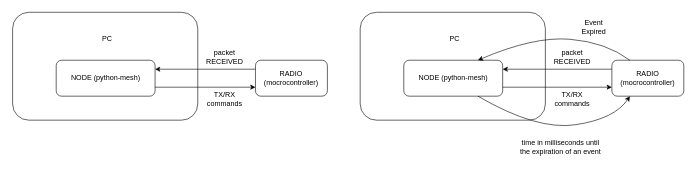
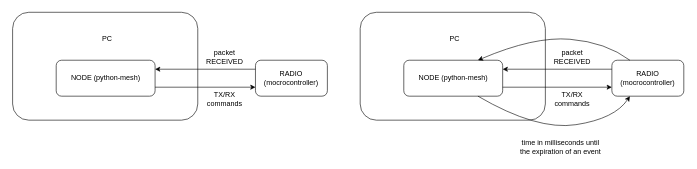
node "Event Expired": removed
